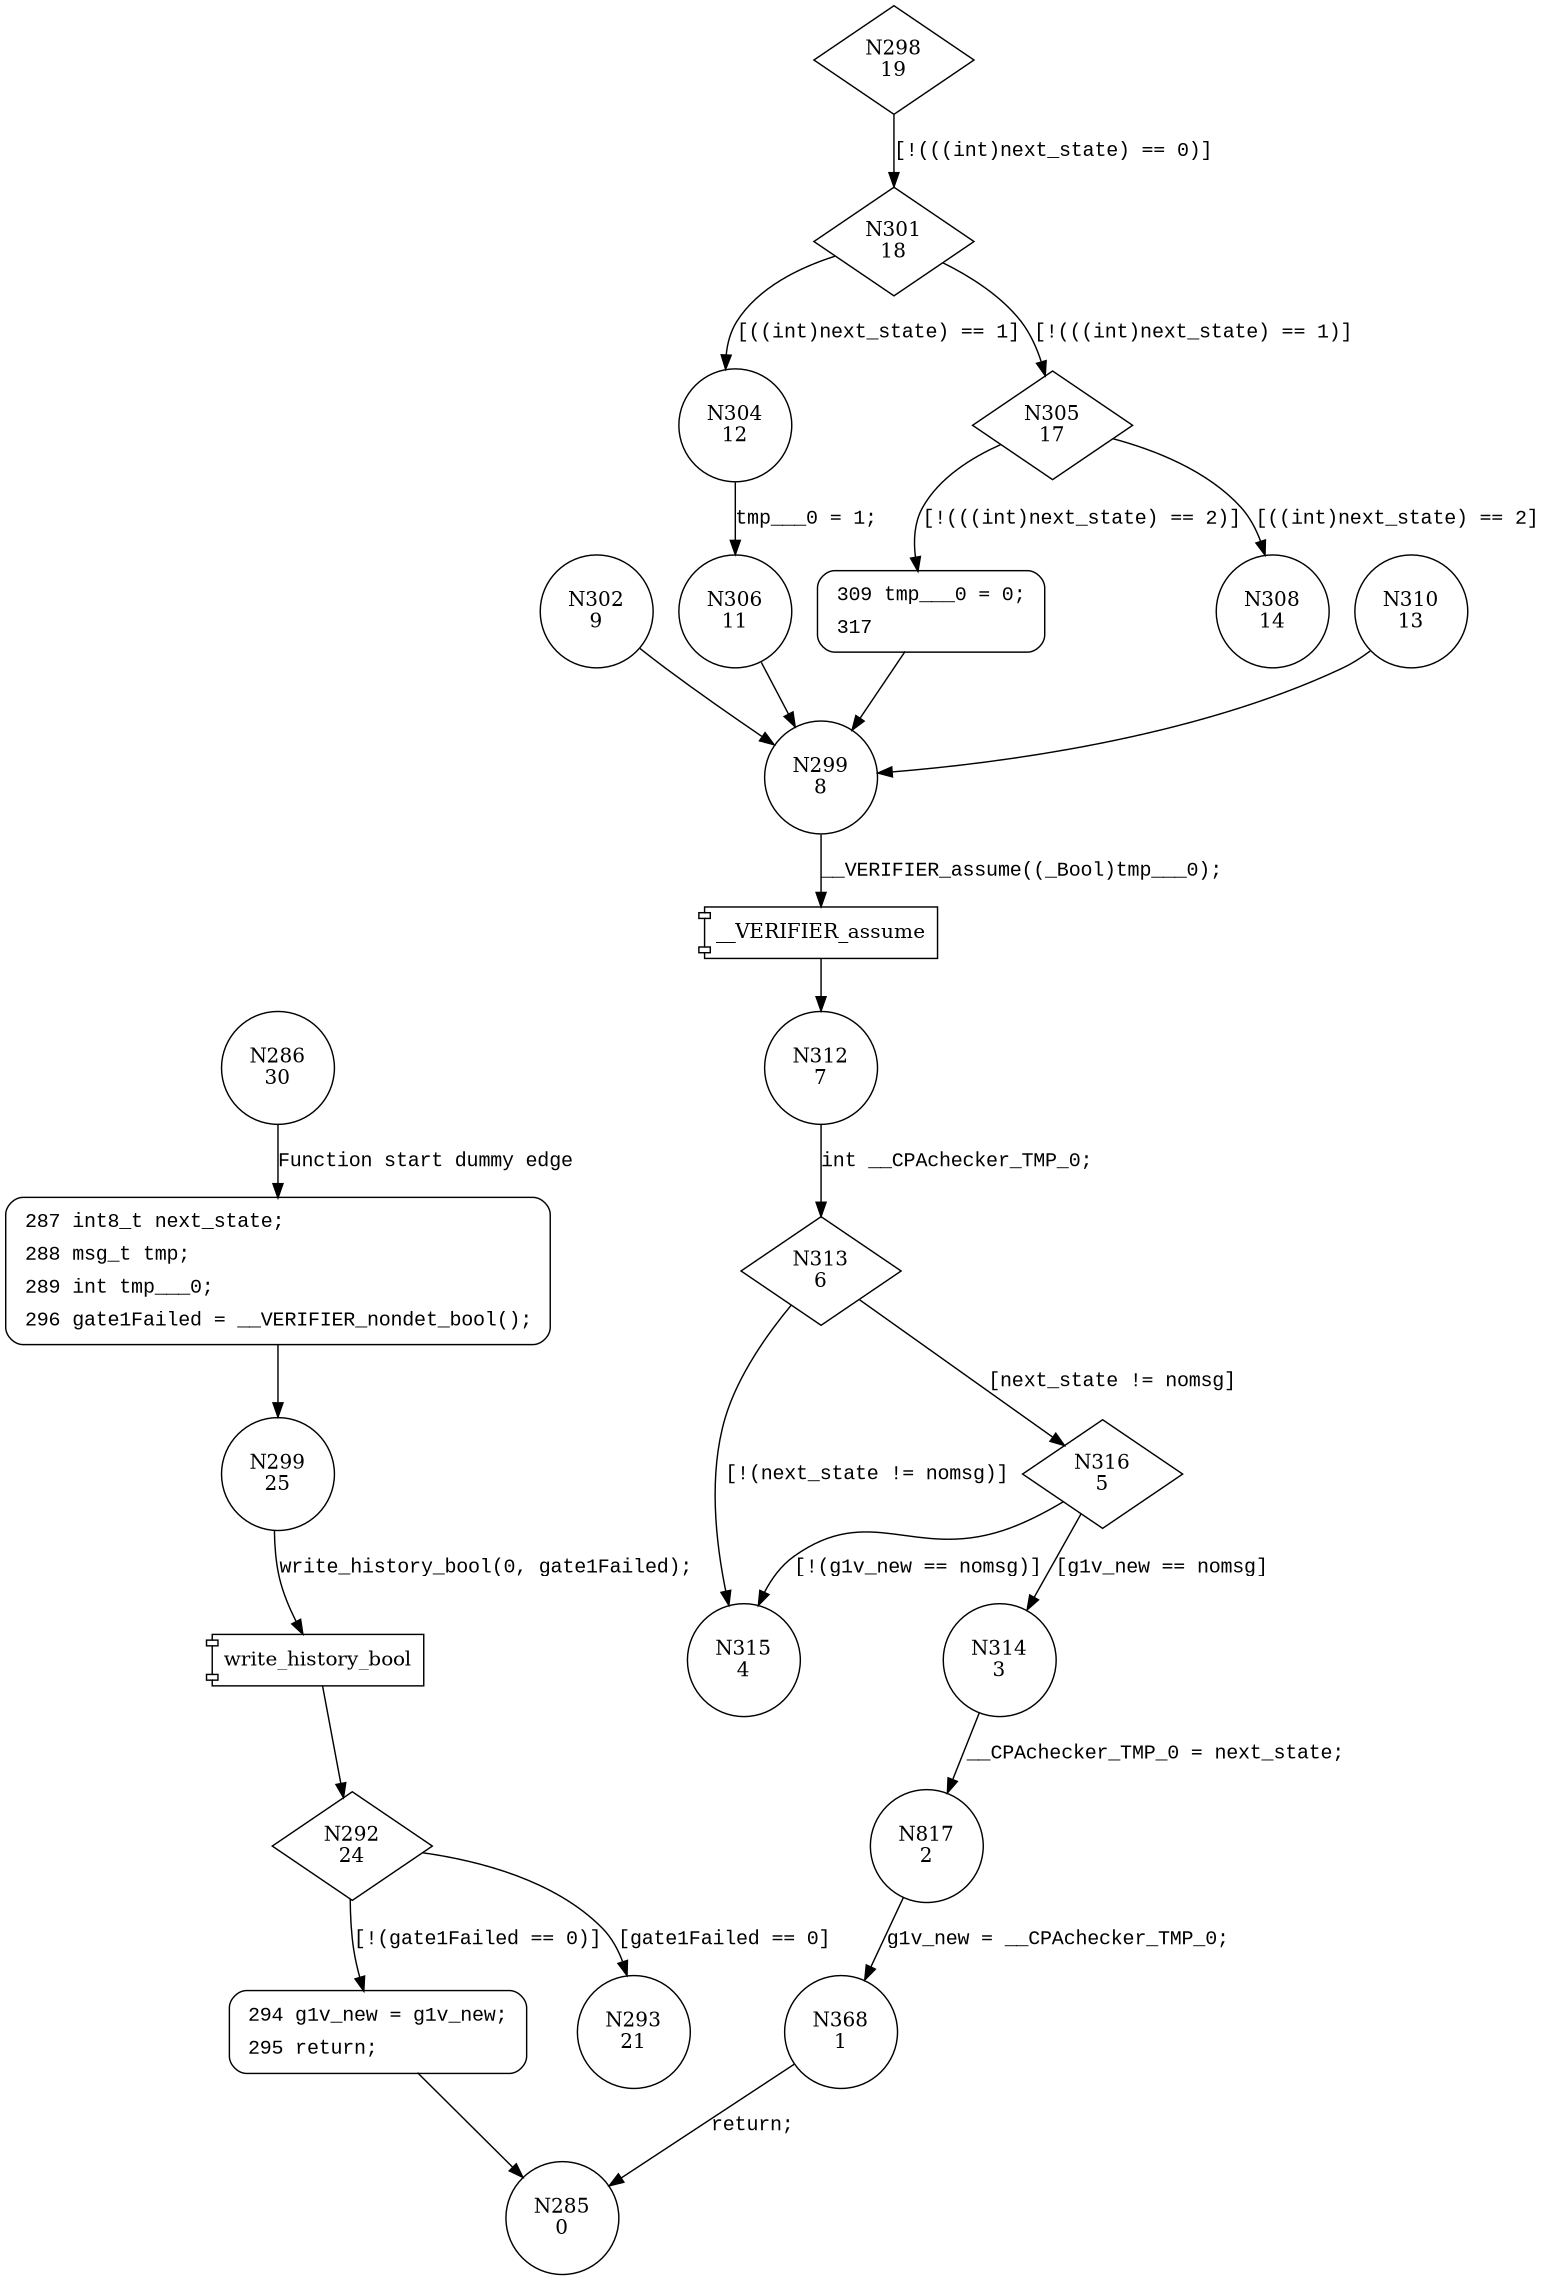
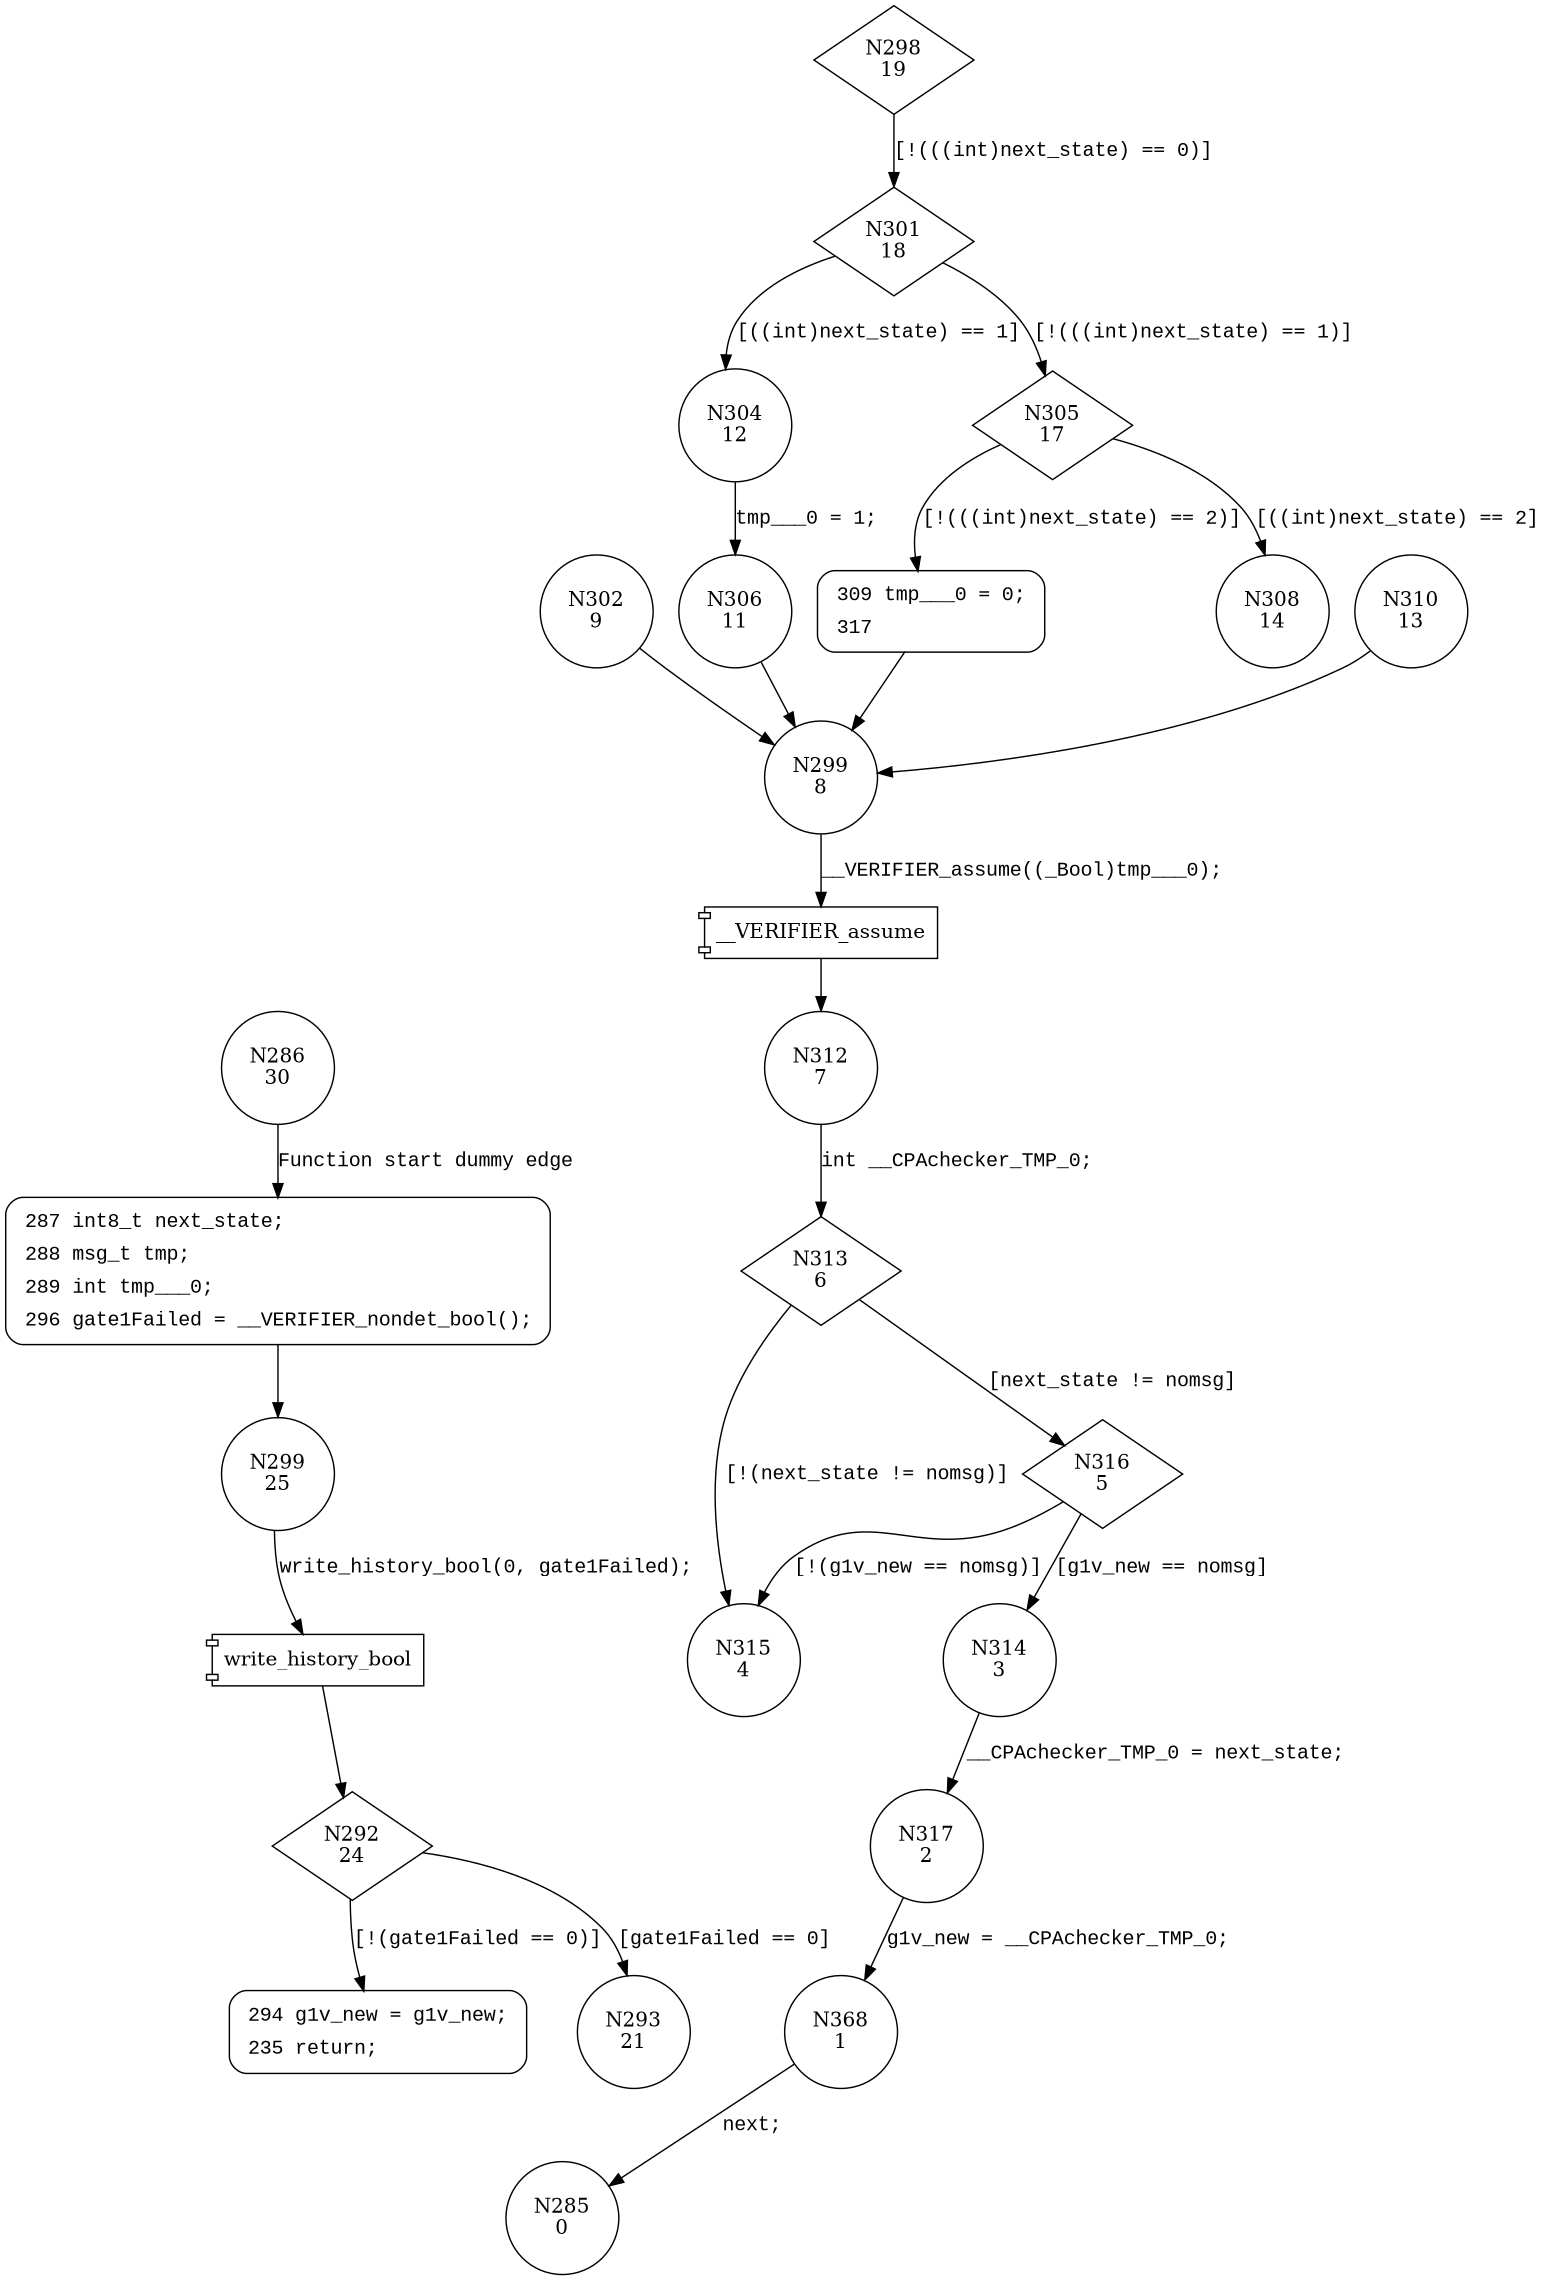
node "N817 2": label "N817 2" -> "N317 2"
node "294": text "295" -> "235"
edge "294" -> "N285 0": removed
edge "N368 1" -> "N285 0": label "return;" -> "next;"
